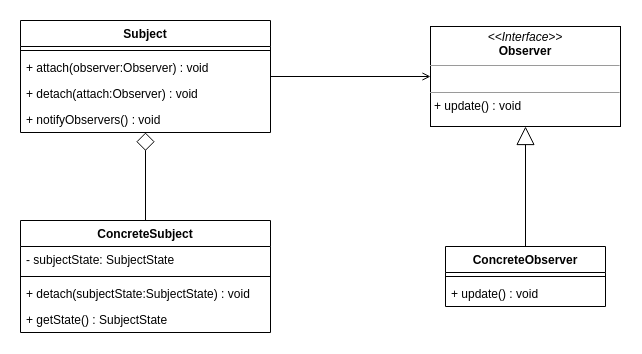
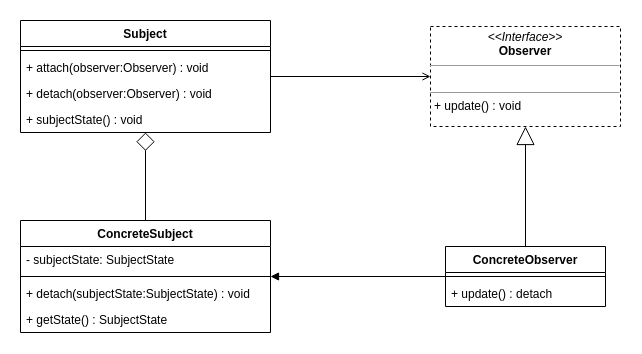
node "<<Interface>> Observer + update() : void": style solid -> dashed
node "+ detach(attach:Observer) : void": label "+ detach(attach:Observer) : void" -> "+ detach(observer:Observer) : void"
node "+ notifyObservers() : void": label "+ notifyObservers() : void" -> "+ subjectState() : void"
edge "ConcreteObserver" -> "ConcreteSubject": added
node "+ update() : void": label "+ update() : void" -> "+ update() : detach"
